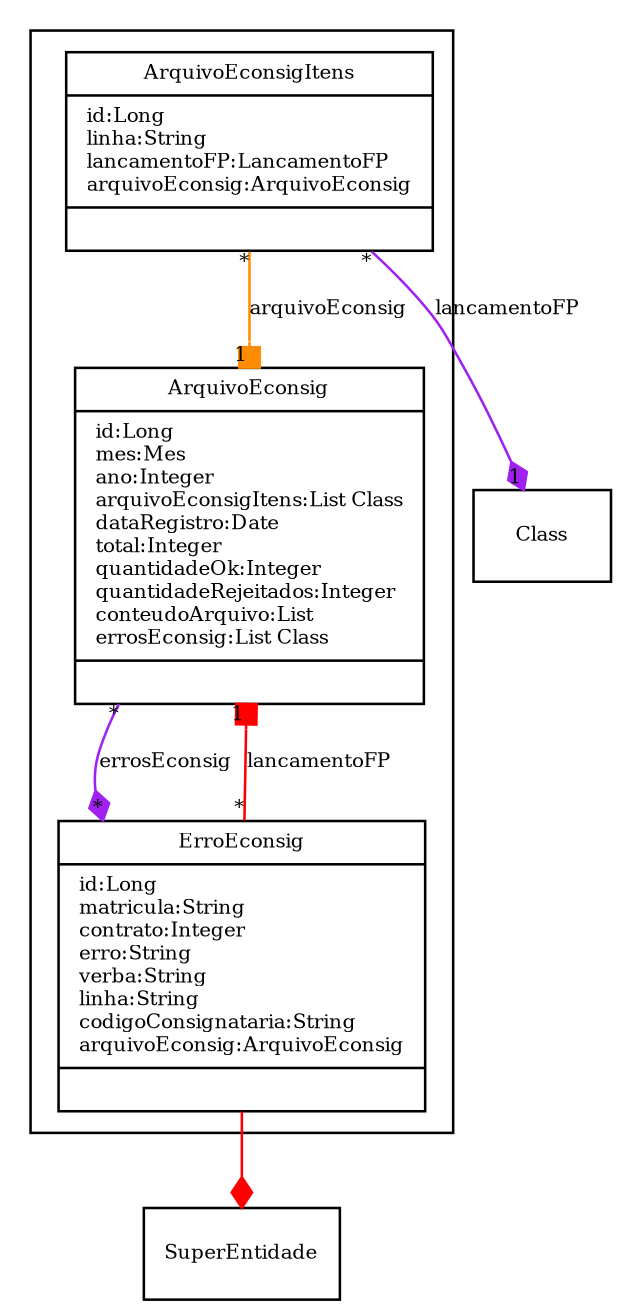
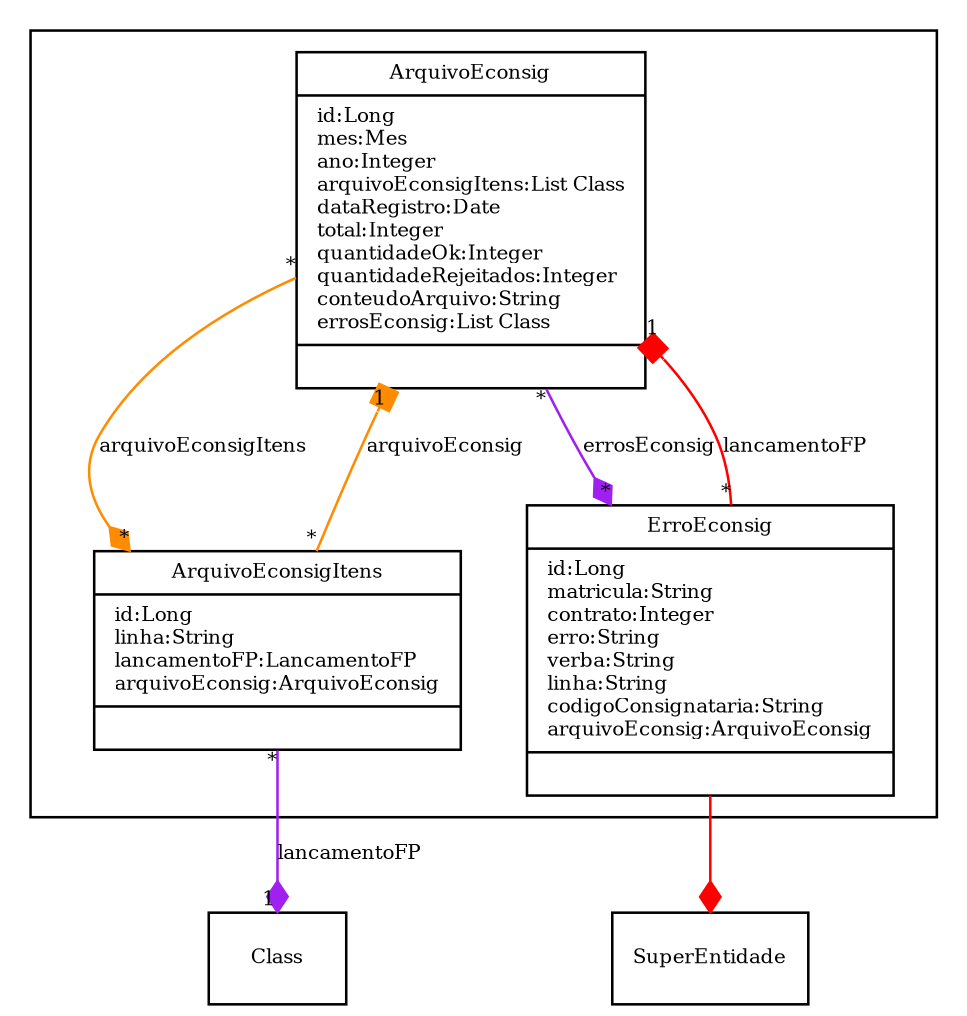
edge "ArquivoEconsig" -> "ArquivoEconsigItens": added, label "arquivoEconsigItens"
node "ArquivoEconsig": text "conteudoArquivo:List" -> "conteudoArquivo:String"
